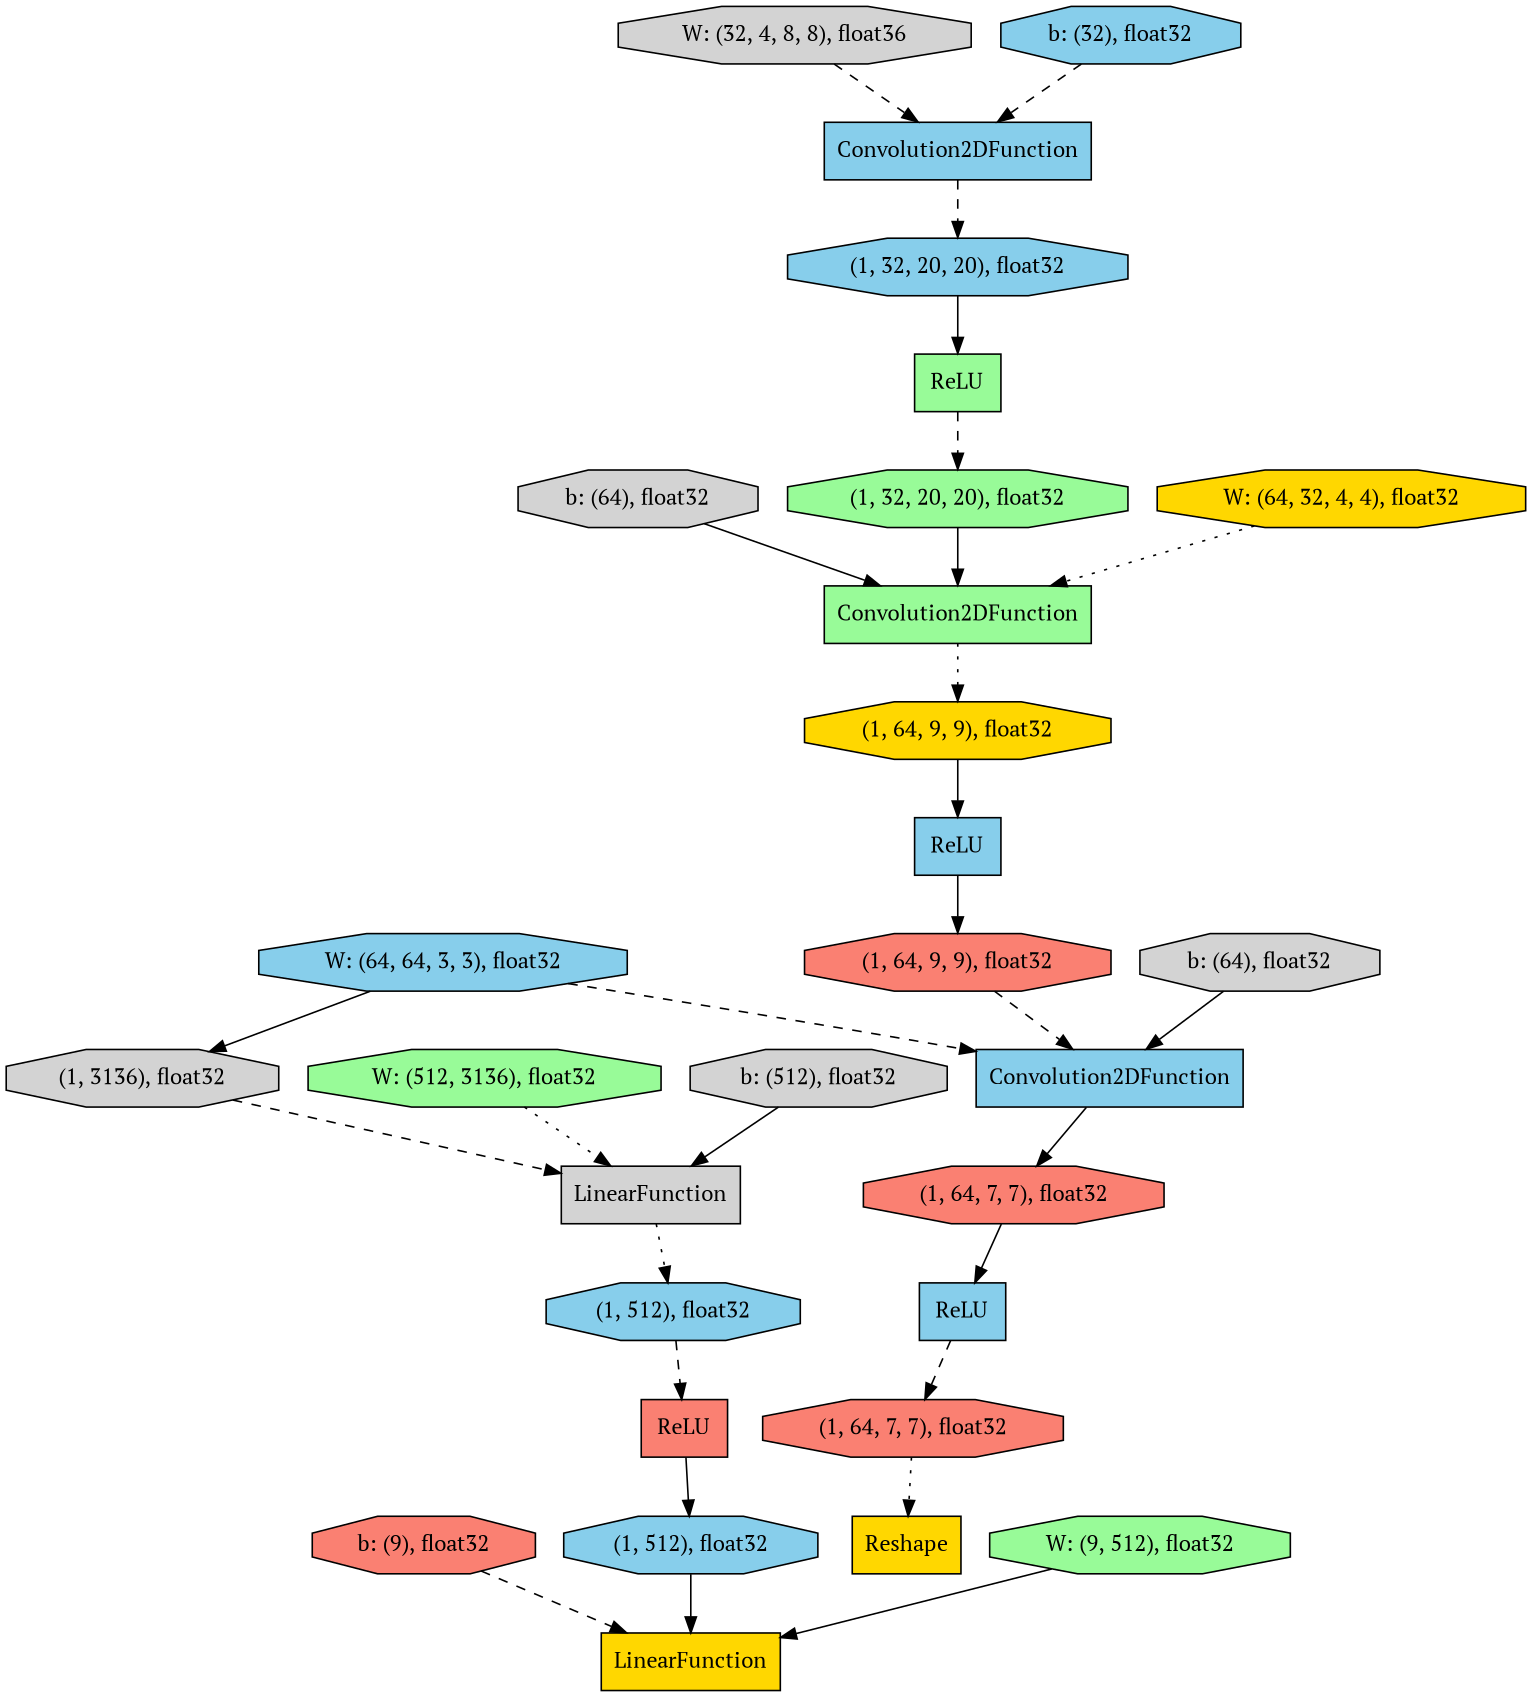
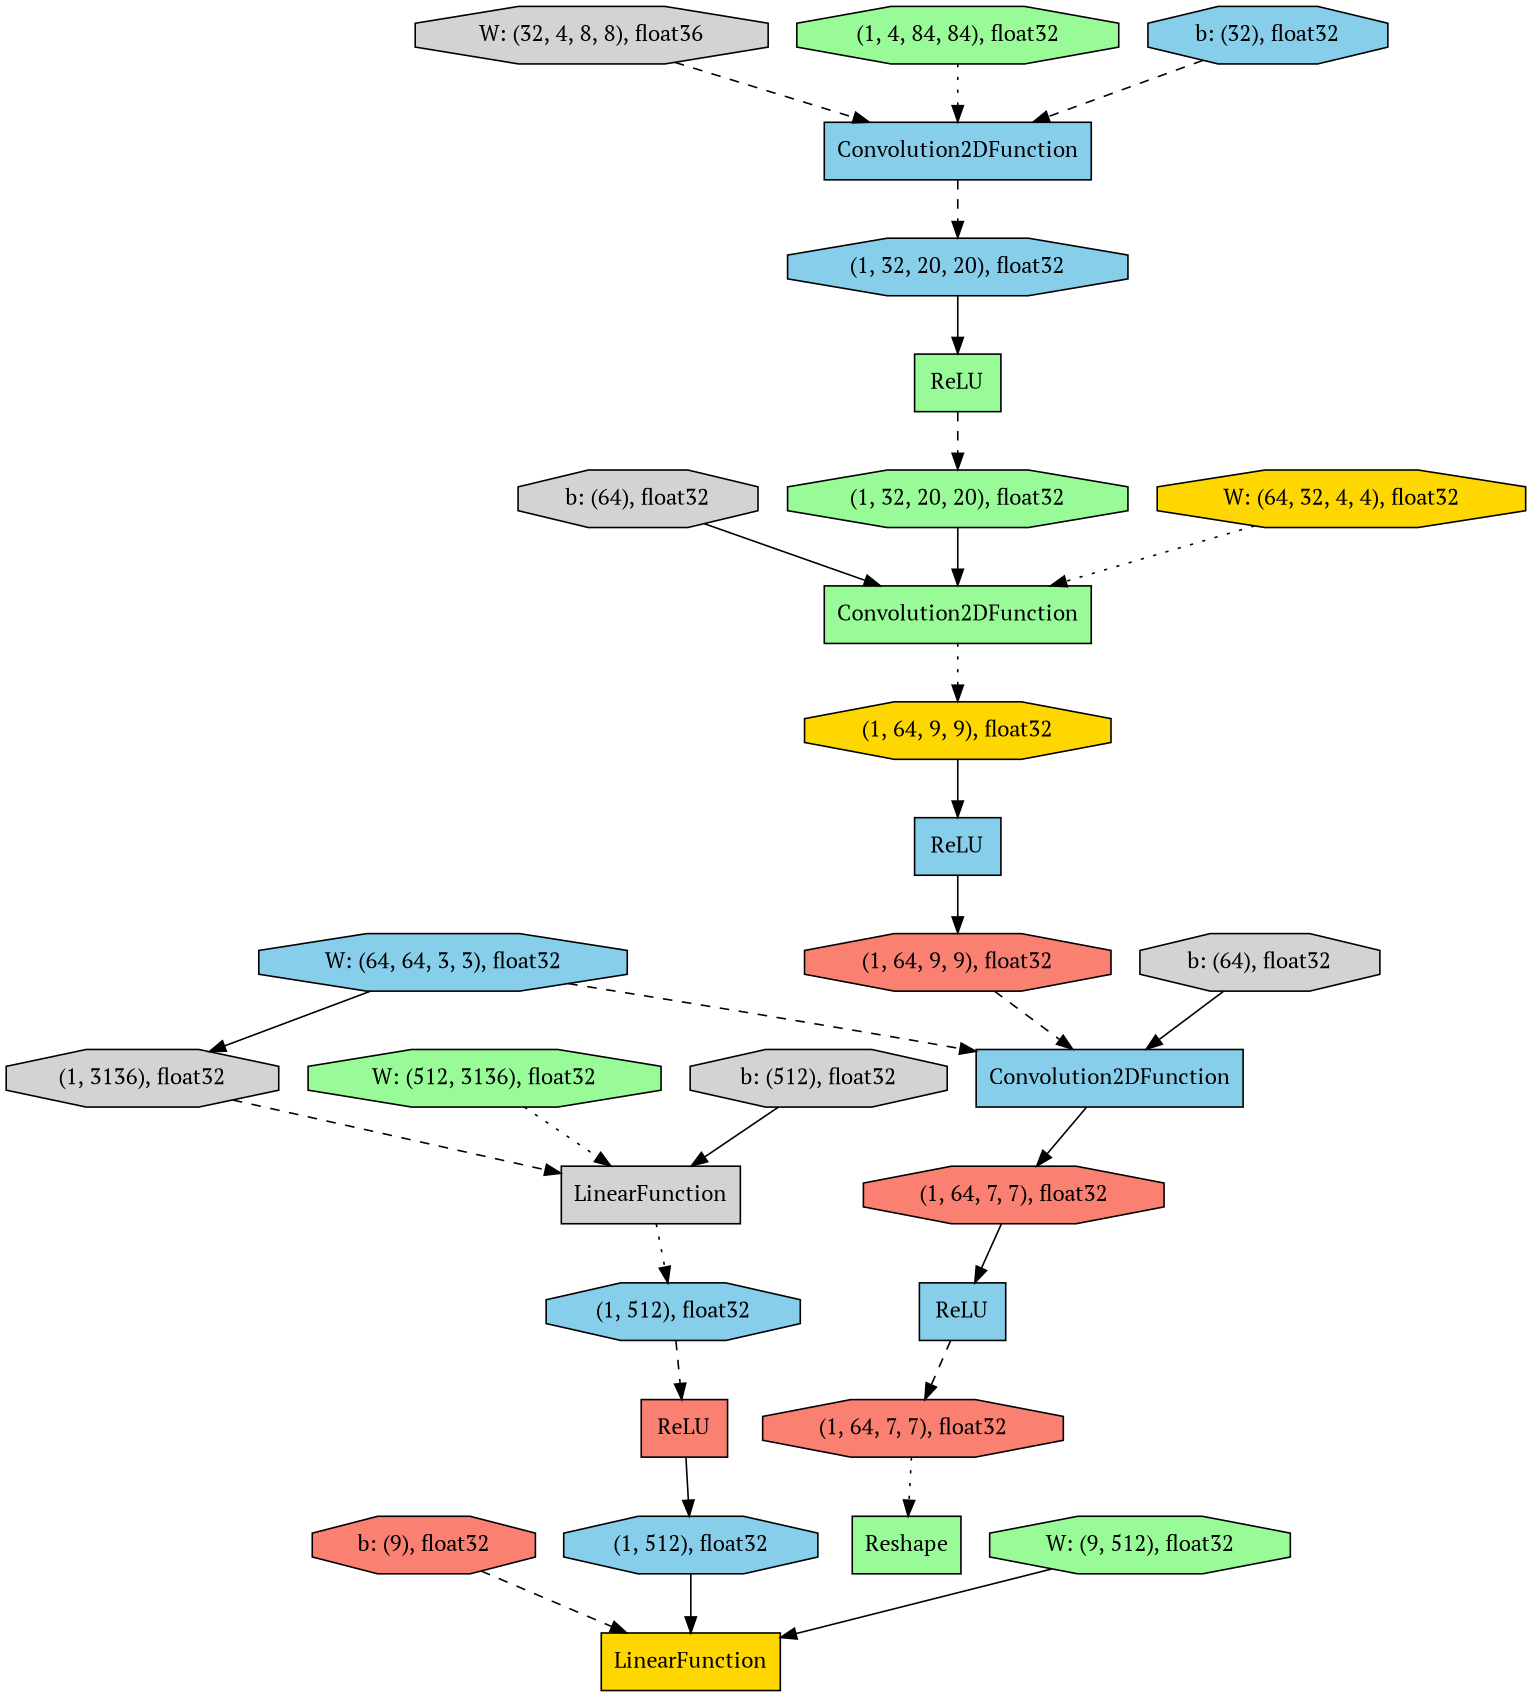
node "(1, 4, 84, 84), float32": added
node "Reshape": fillcolor gold -> palegreen
